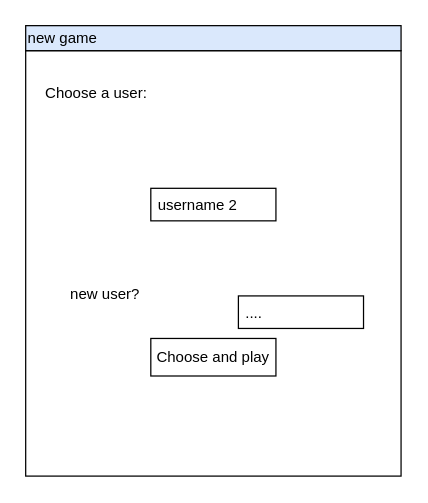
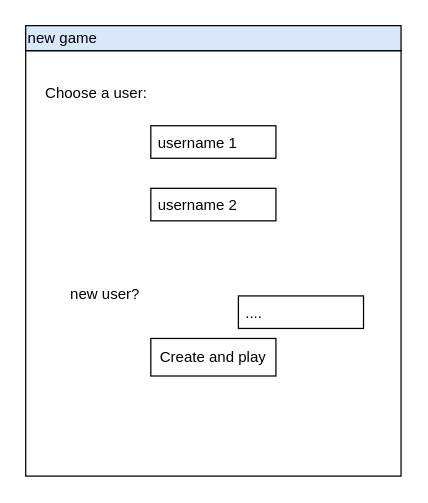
node "username 1": added
node "Choose and play": label "Choose and play" -> "Create and play"
